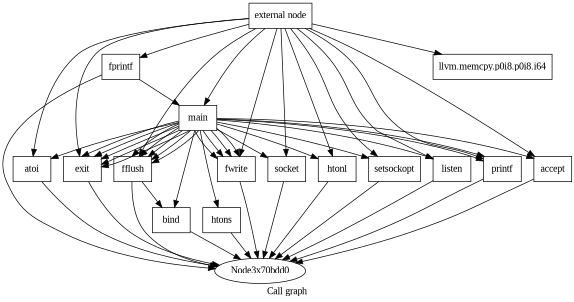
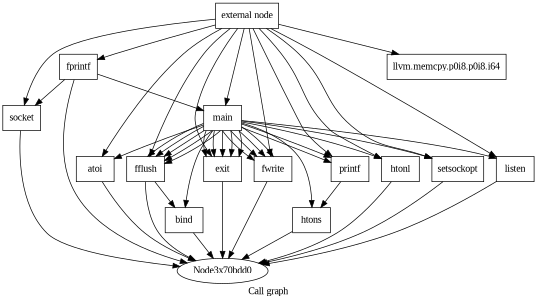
edge "main" -> "socket": now "fprintf" -> "socket"
node "accept": removed
edge "printf" -> "Node3x70bdd0": now "printf" -> "htons"
